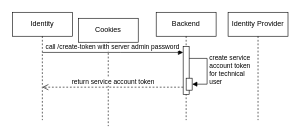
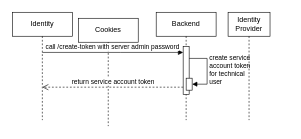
node "Identity Provider": size 60x108 -> 42x108
